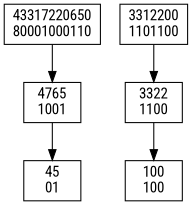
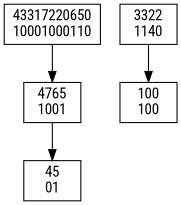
node "43317220650 80001000110": label "43317220650 80001000110" -> "43317220650 10001000110"
node "3312200 1101100": removed
node "3322 1100": label "3322 1100" -> "3322 1140"
